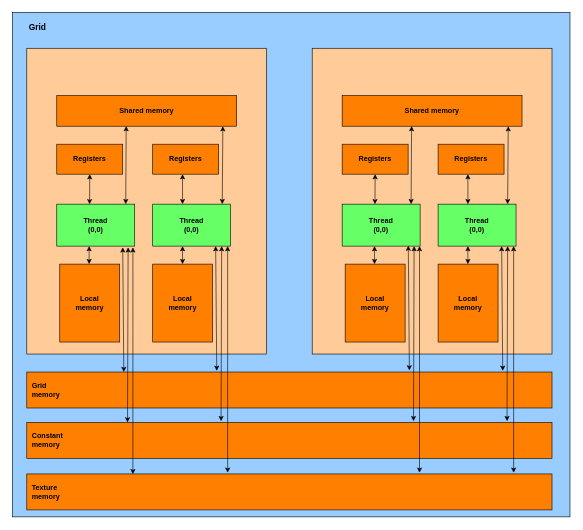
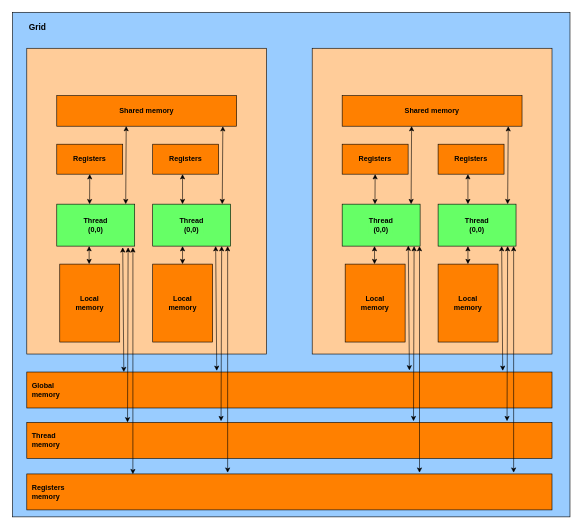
node "Grid memory": label "Grid memory" -> "Global memory"
node "Constant memory": label "Constant memory" -> "Thread memory"
node "Texture memory": label "Texture memory" -> "Registers memory"
